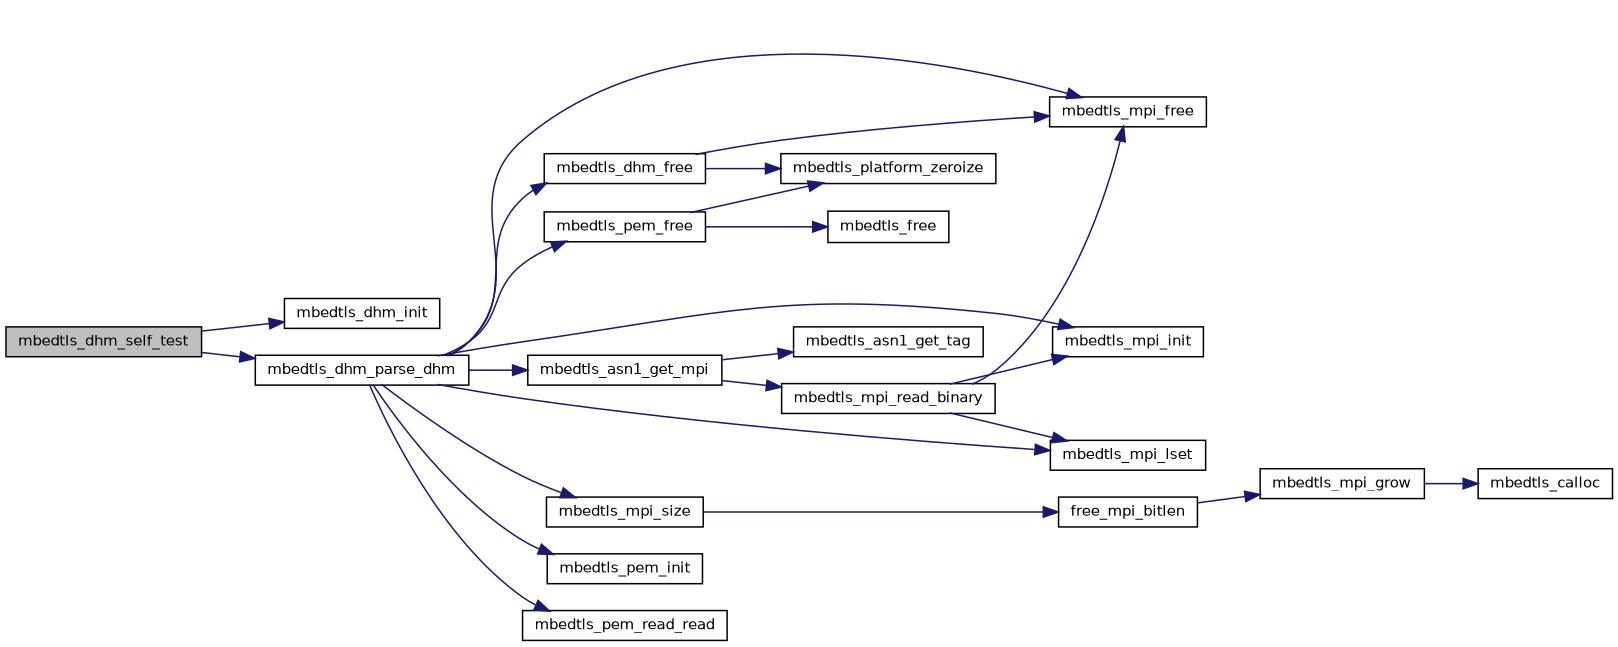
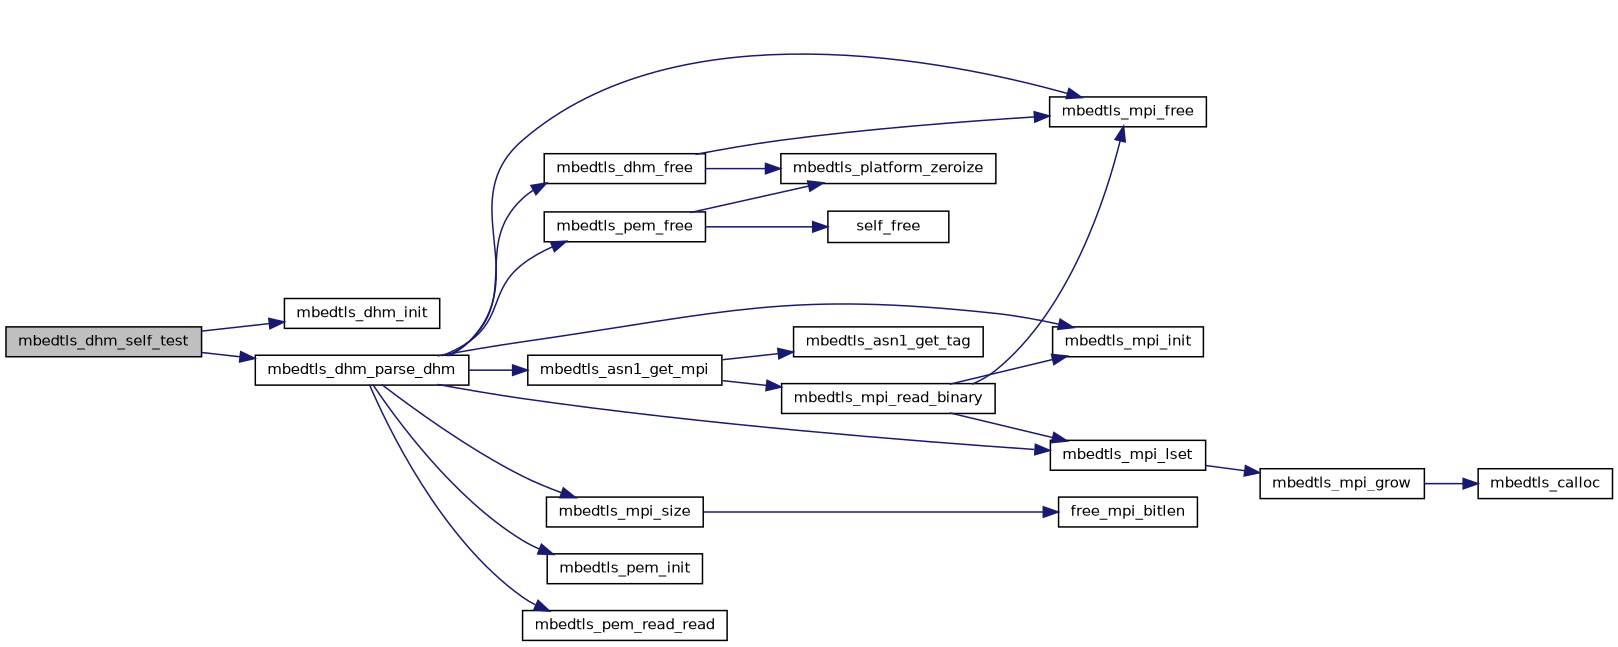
node "mbedtls_free": label "mbedtls_free" -> "self_free"
edge "free_mpi_bitlen" -> "mbedtls_mpi_grow": now "mbedtls_mpi_lset" -> "mbedtls_mpi_grow"
